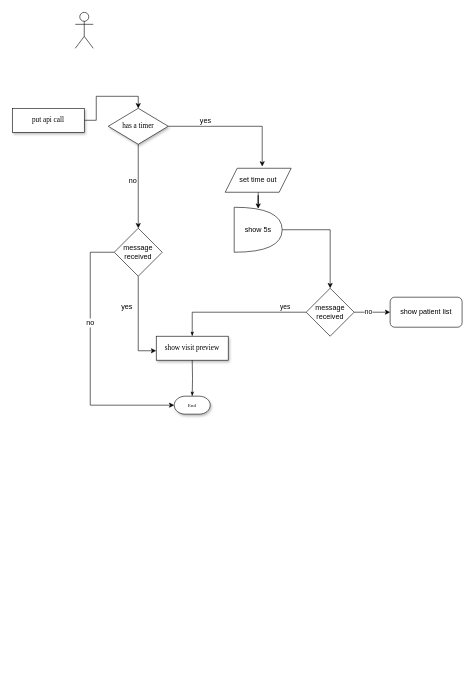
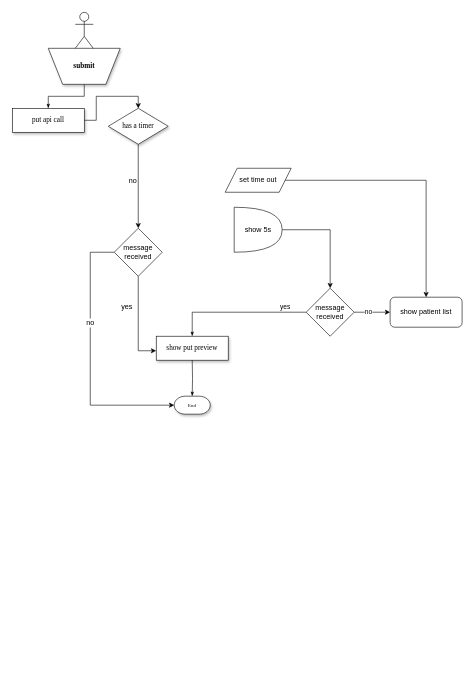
node "submit": added
edge "submit" -> "put api call": added
edge "has a timer" -> "set time out": removed, label "yes"
edge "set time out" -> "show 5s": now "set time out" -> "show patient list"
node "show visit preview": label "show visit preview" -> "show put preview"
